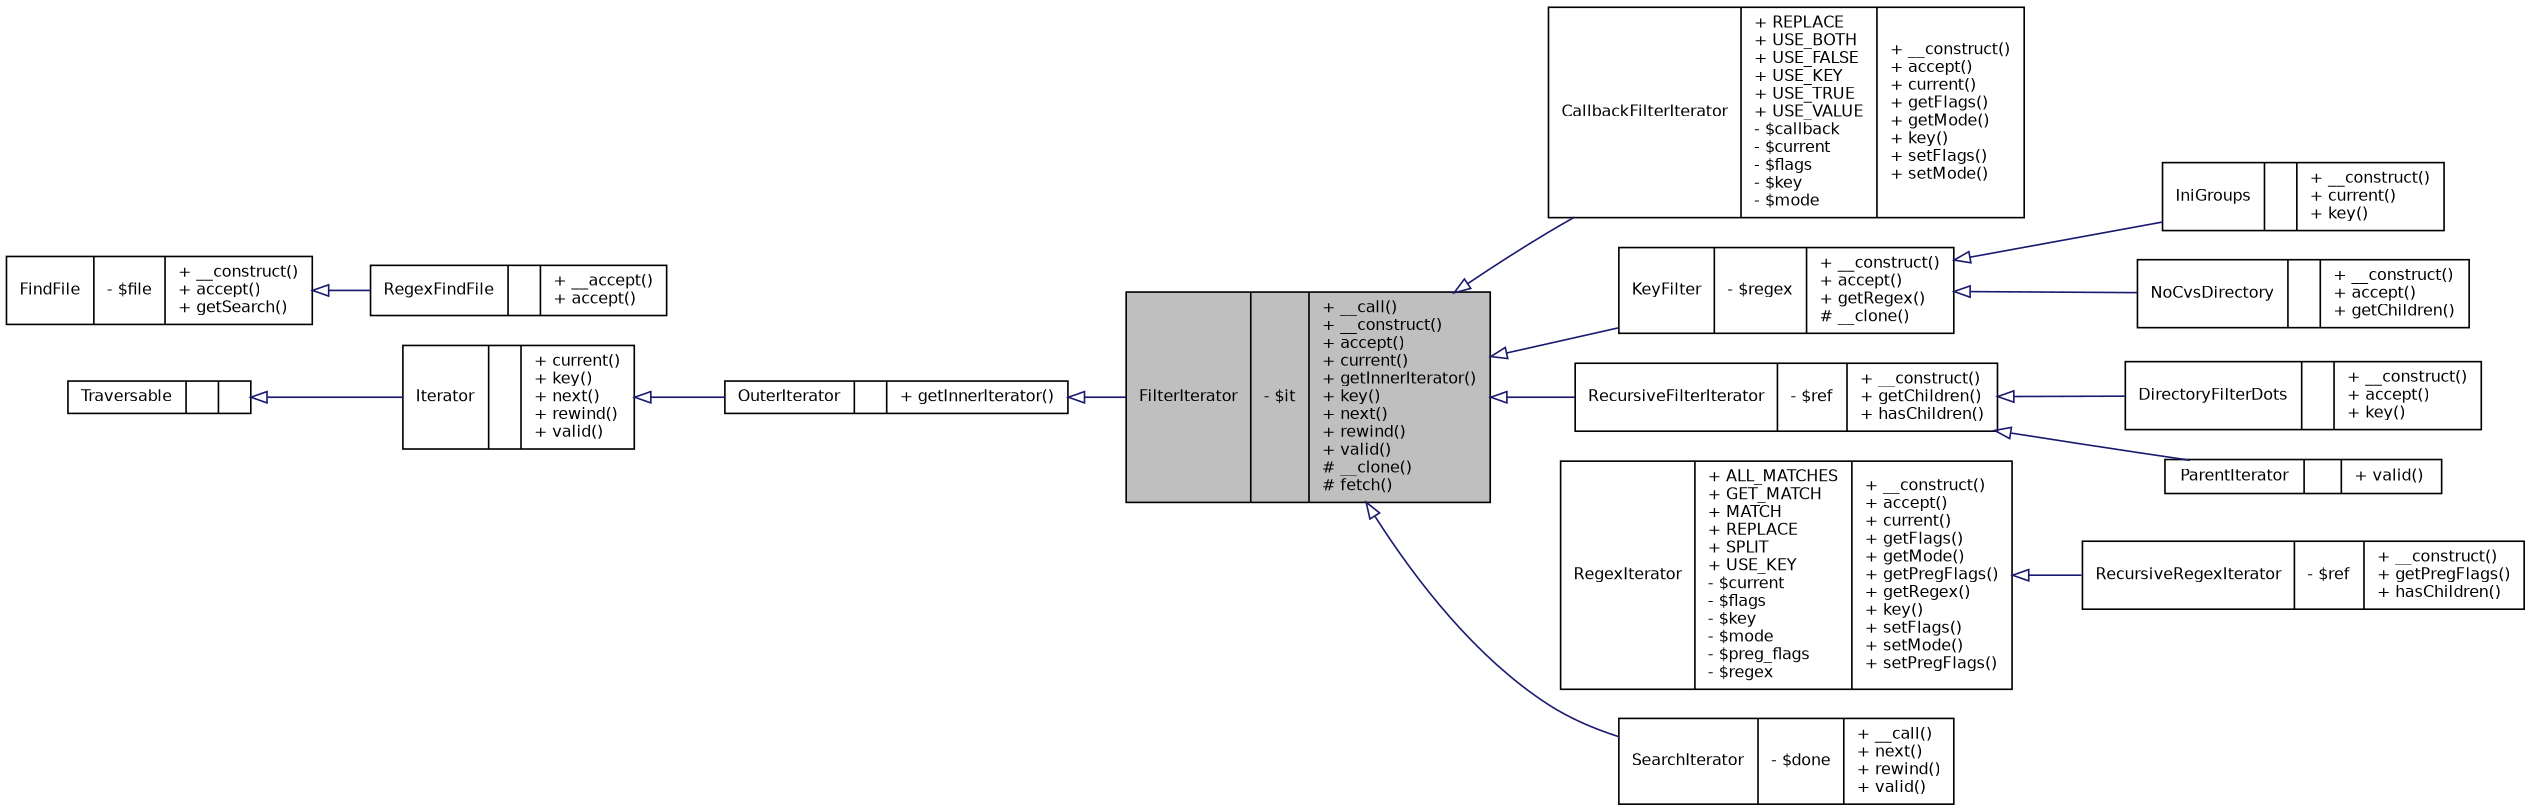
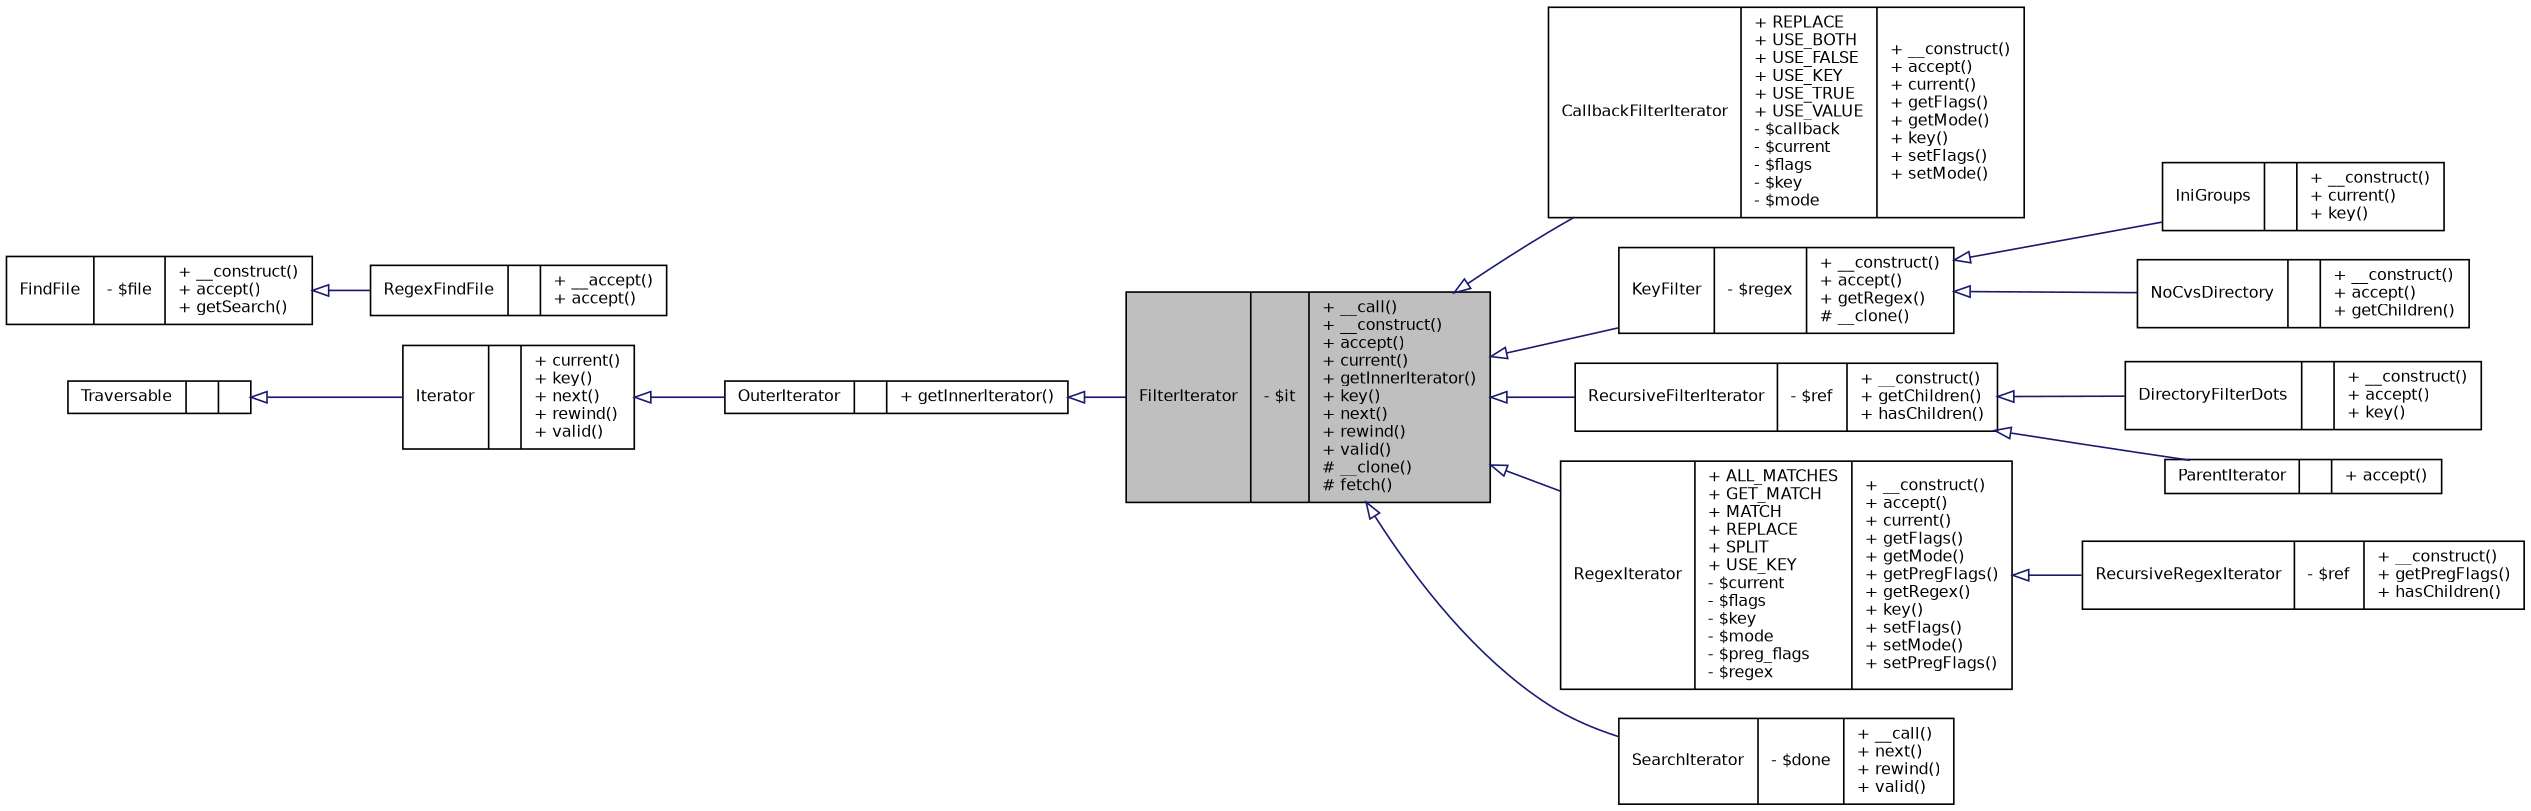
node "ParentIterator": text "+ valid()" -> "+ accept()"
edge "RegexIterator" -> "FilterIterator": added
